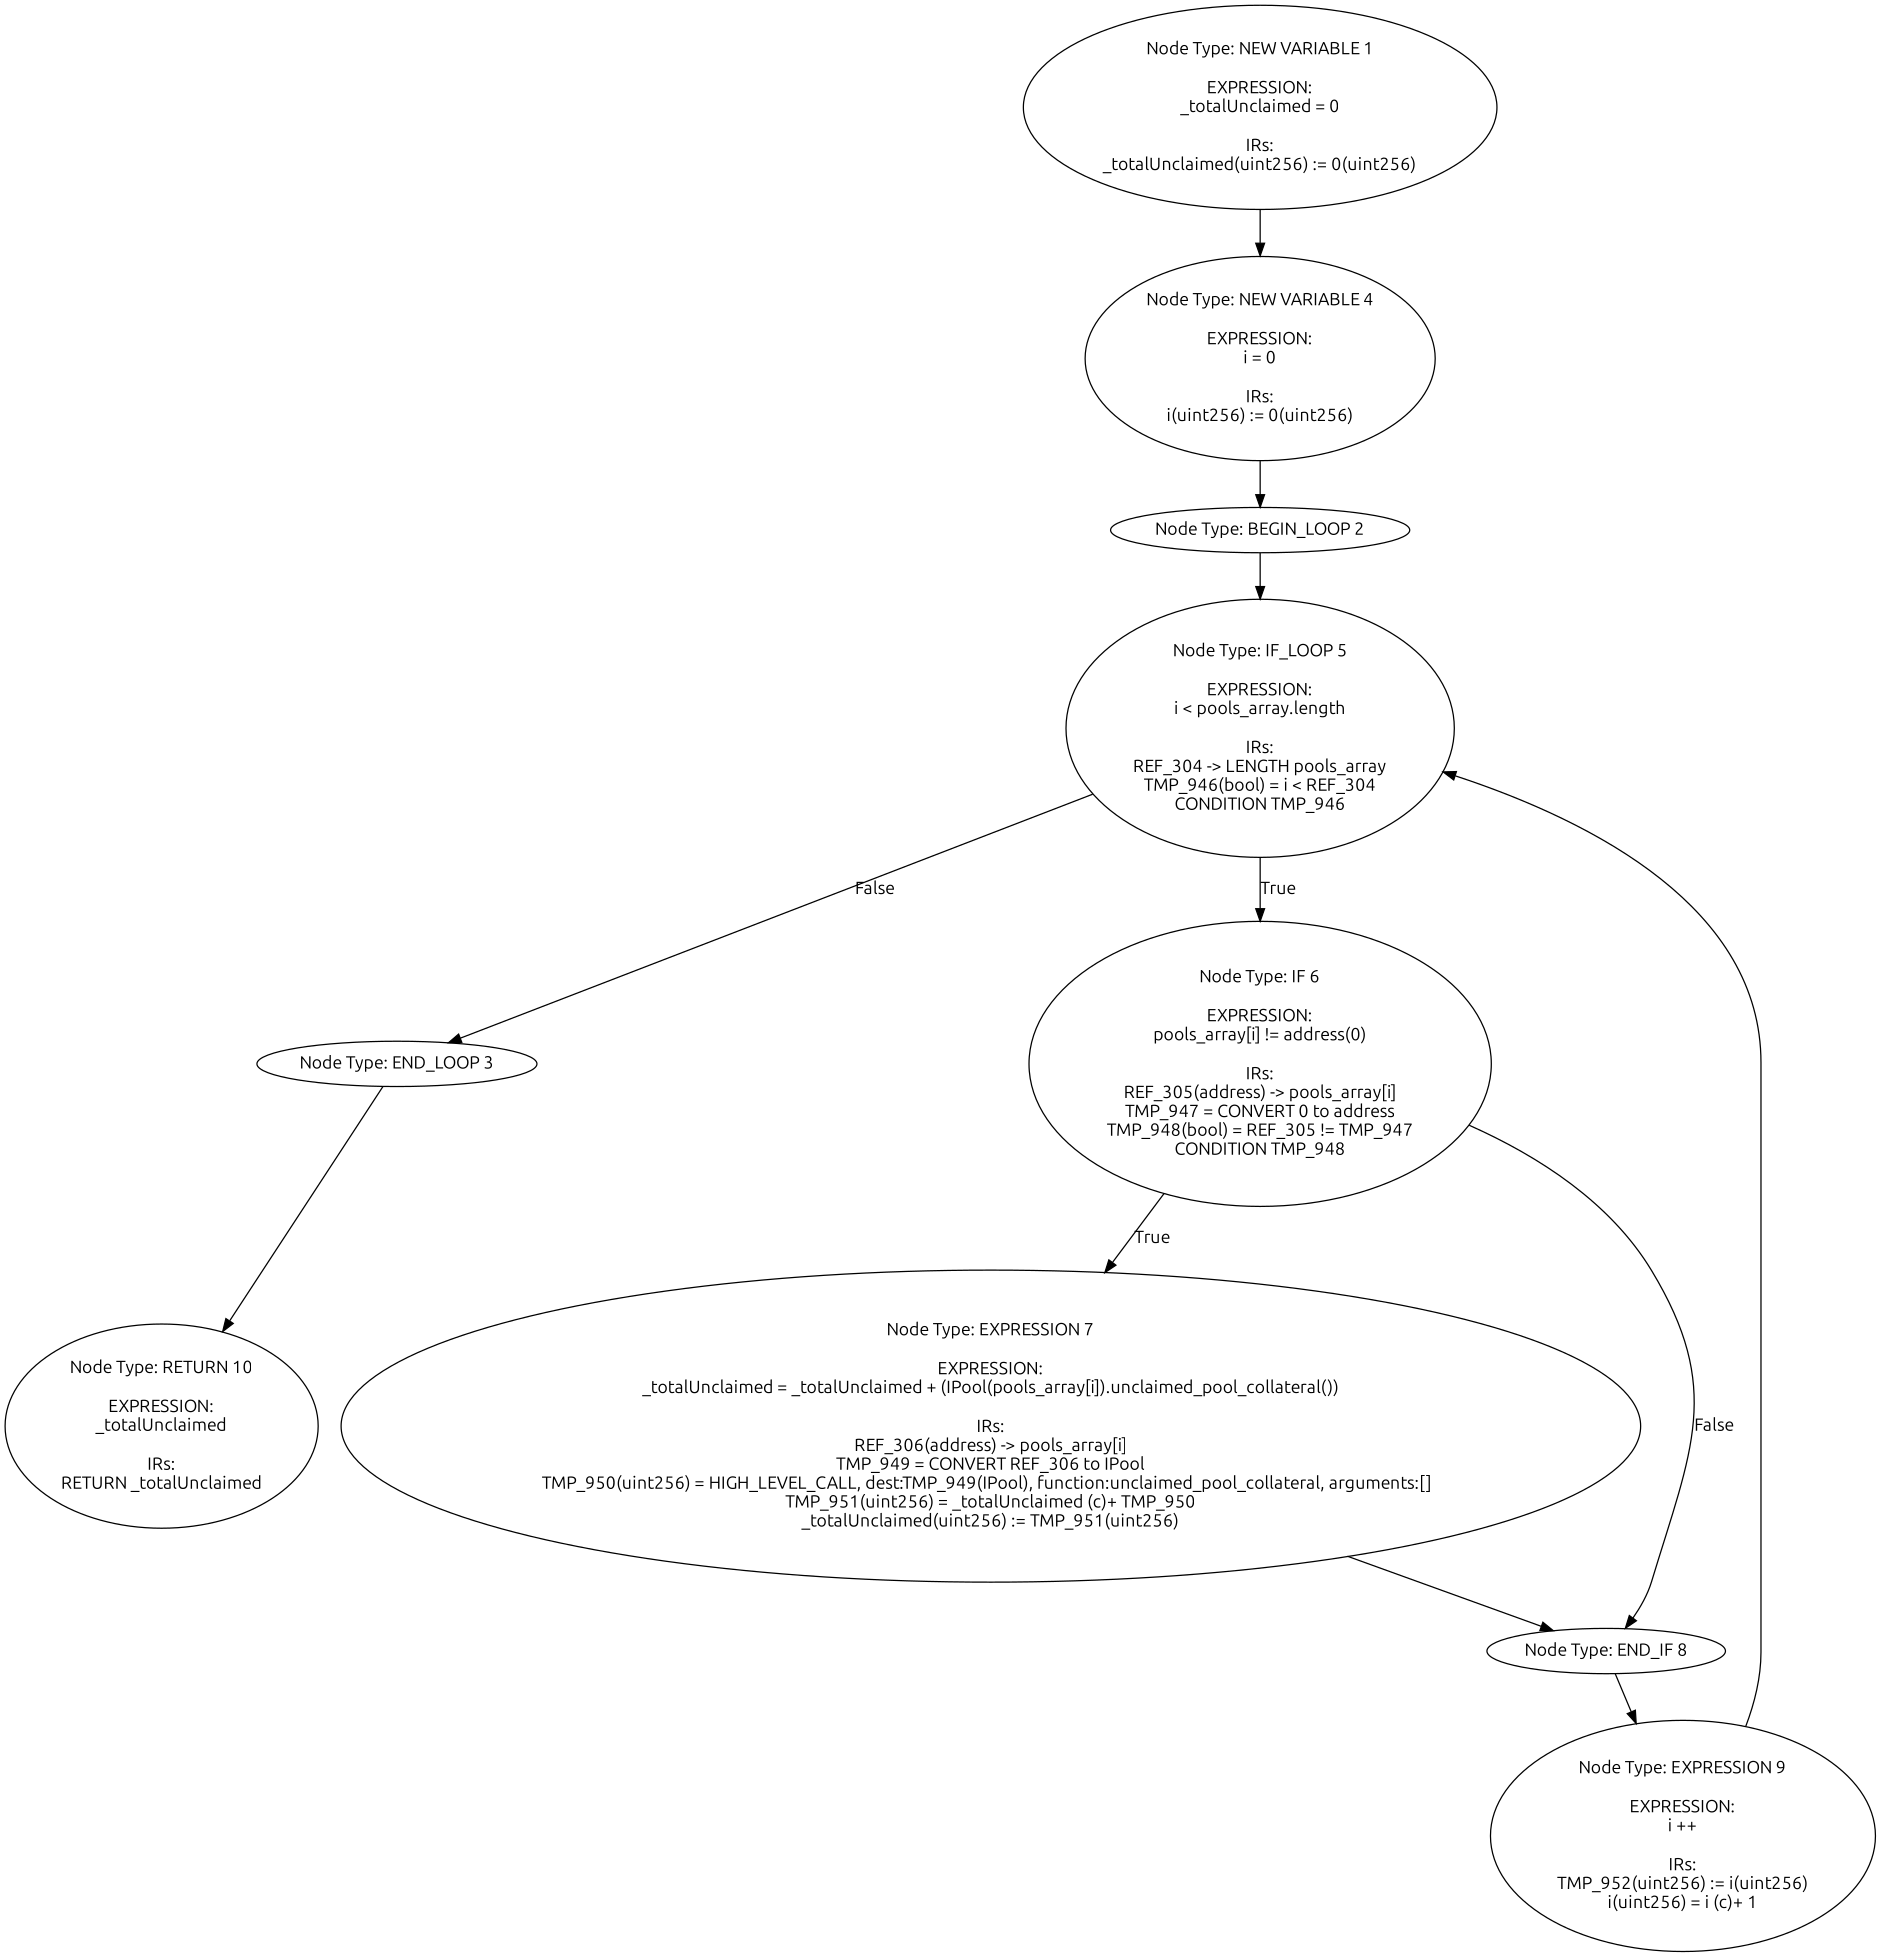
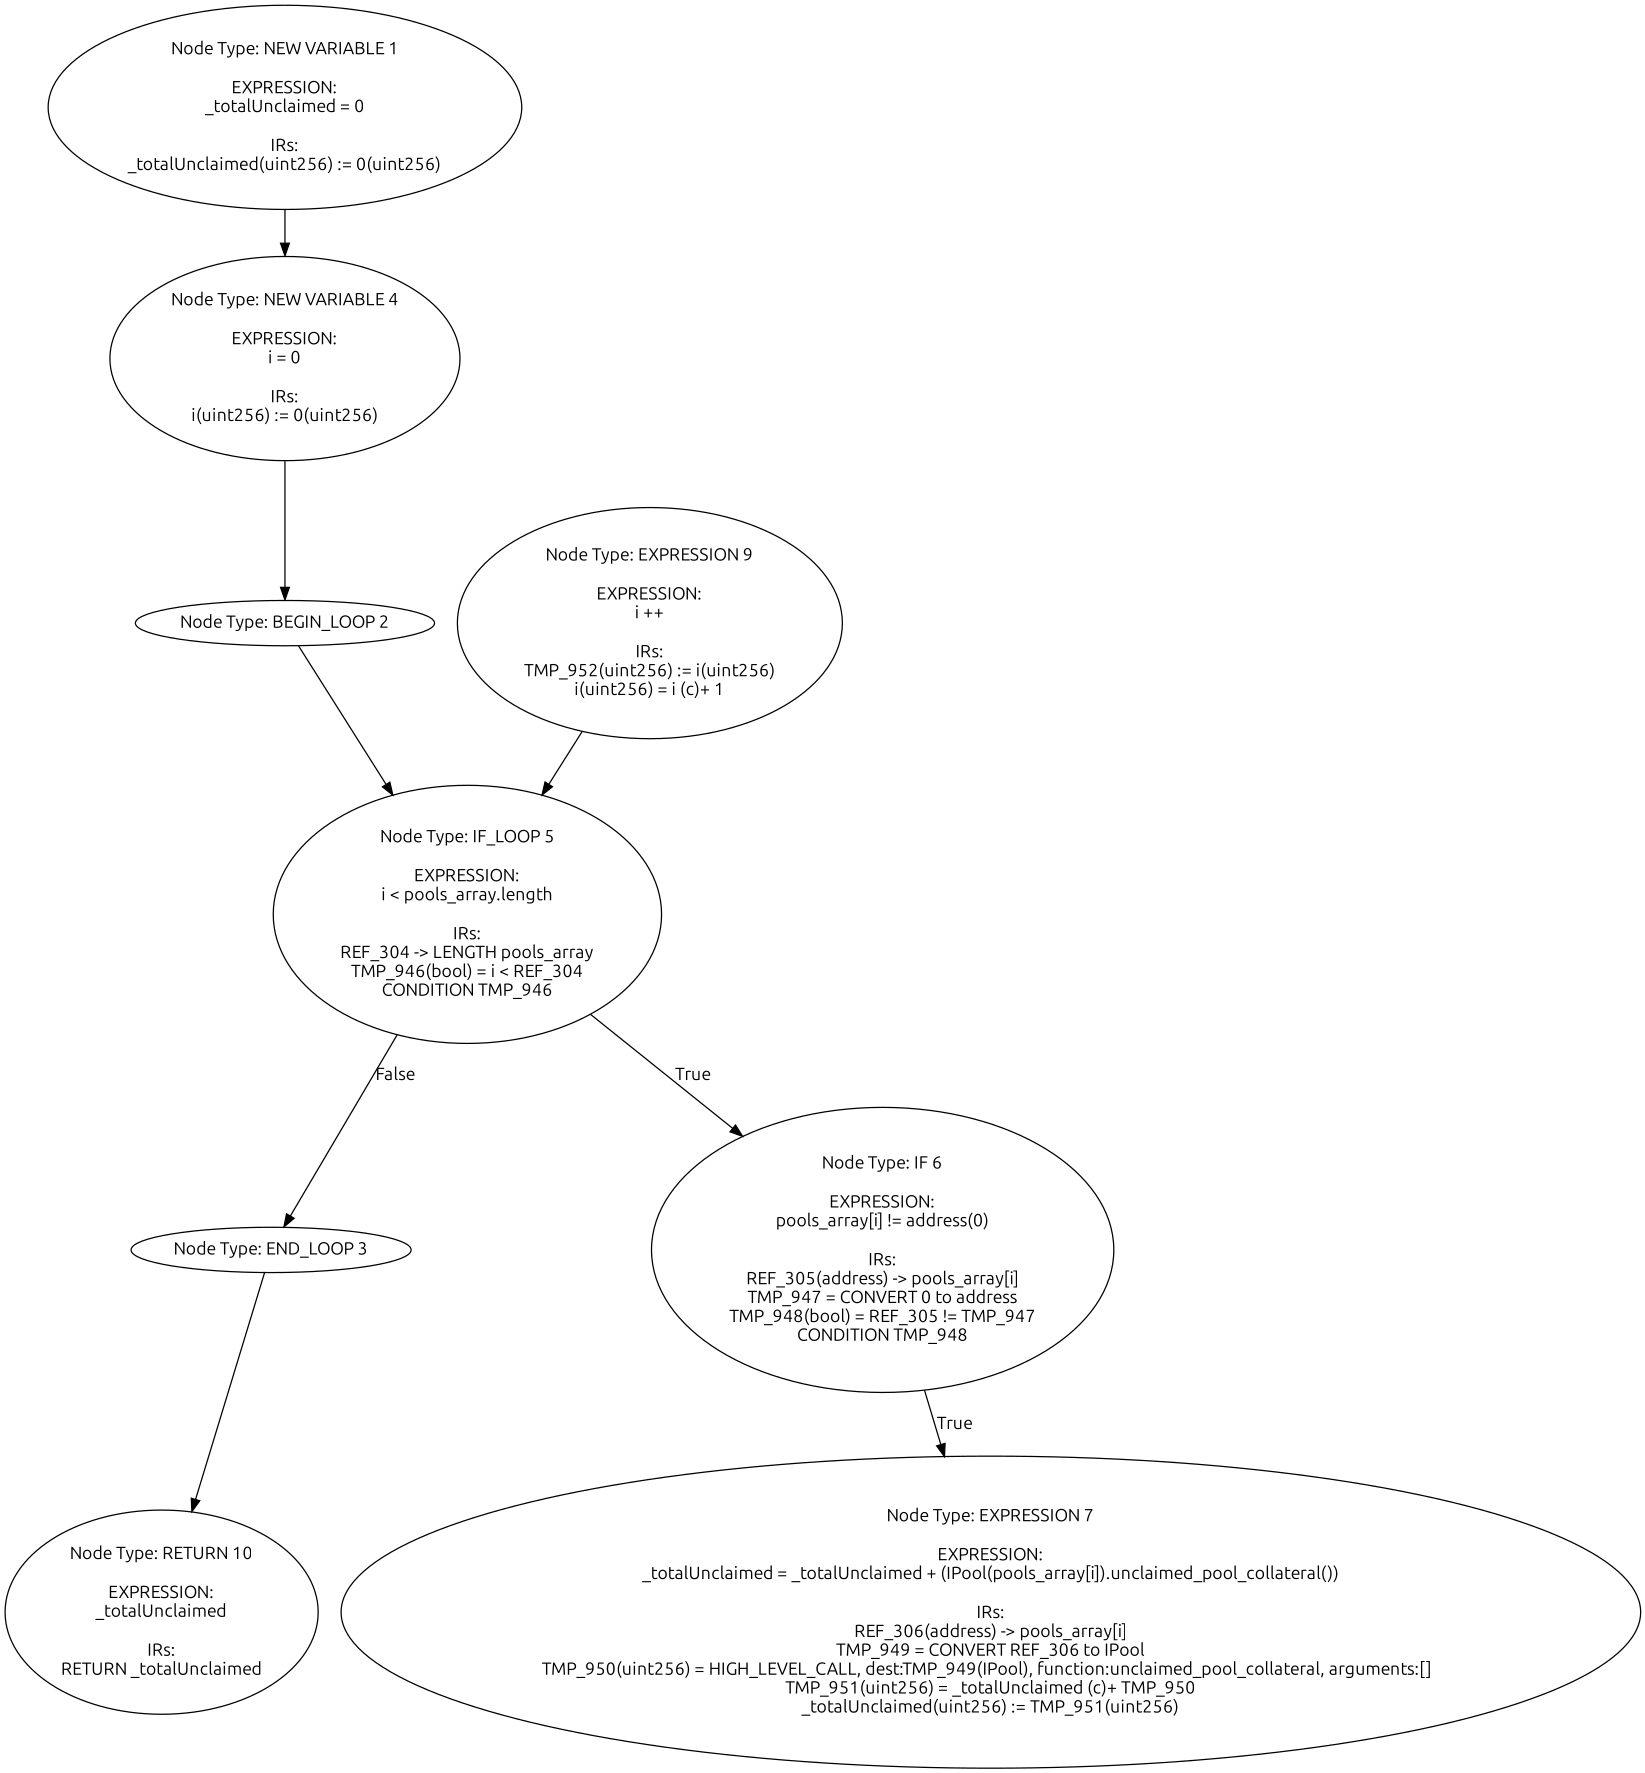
node "Node Type: END_IF 8": removed
